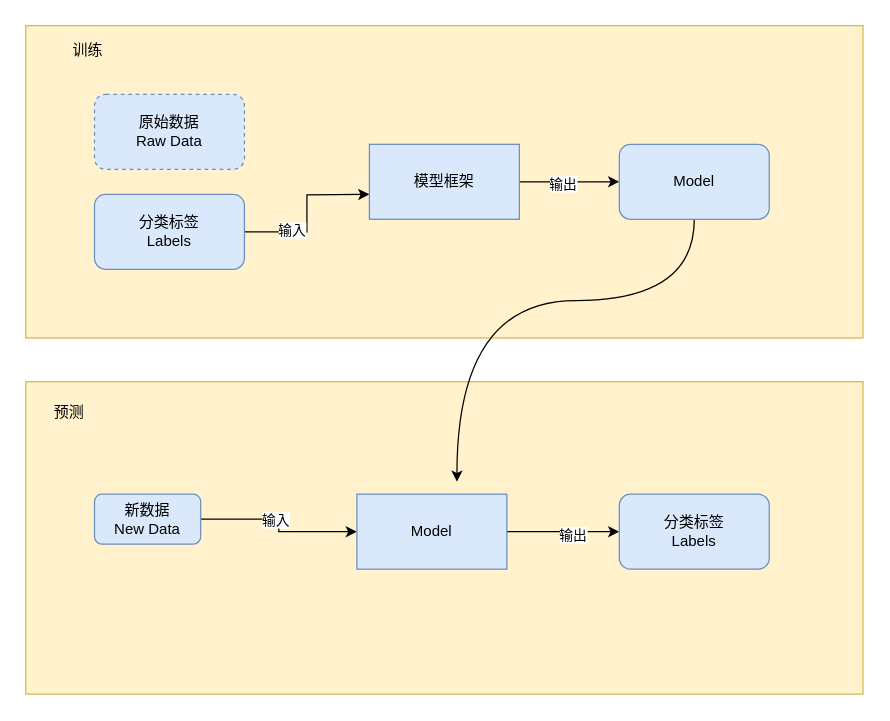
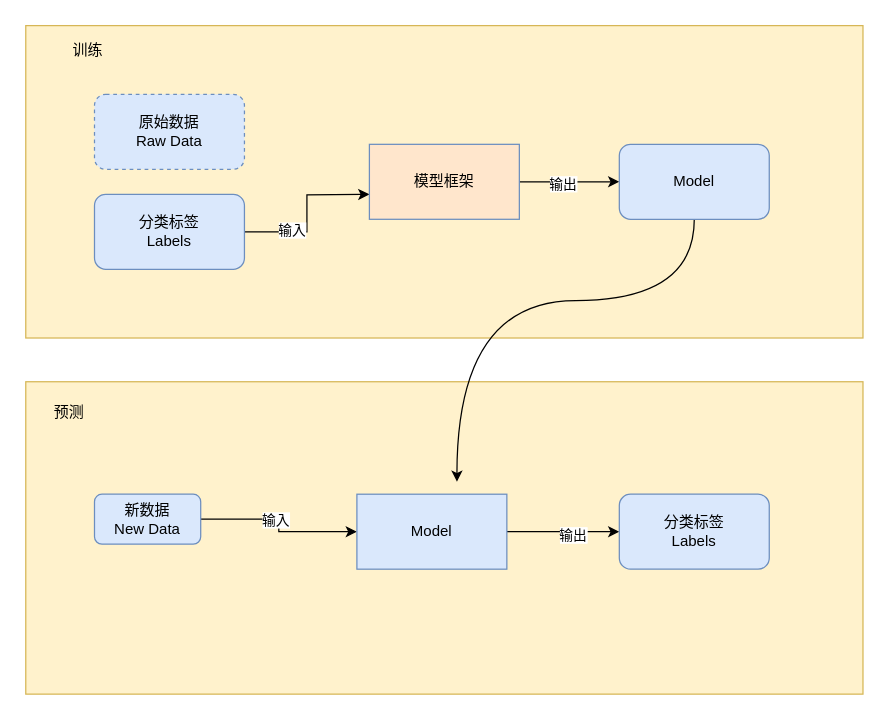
node "模型框架": fillcolor #dae8fc -> #ffe6cc
